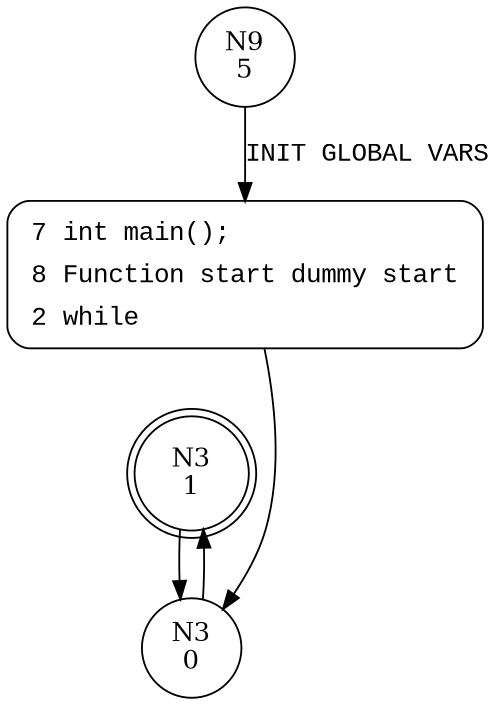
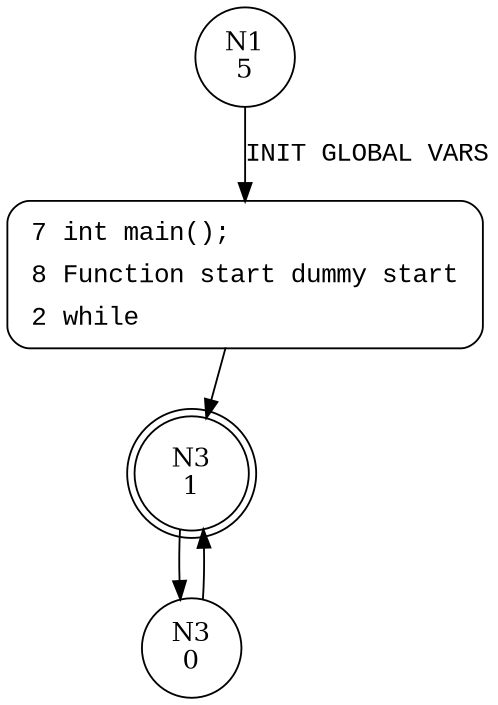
node "N9 5": label "N9 5" -> "N1 5"
edge "7" -> "N3 0": now "7" -> "N3 1"
